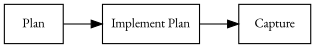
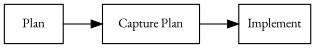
node "Implement Plan": label "Implement Plan" -> "Capture Plan"
node "Capture": label "Capture" -> "Implement"
